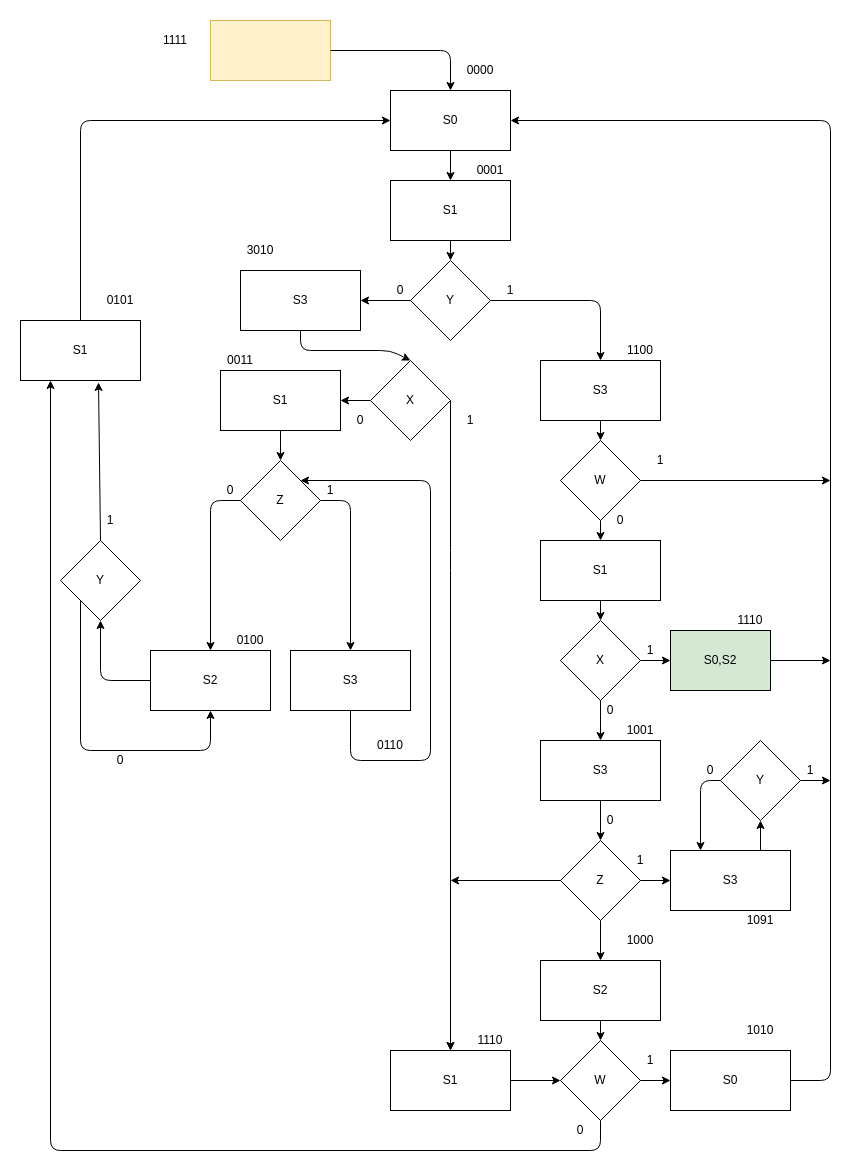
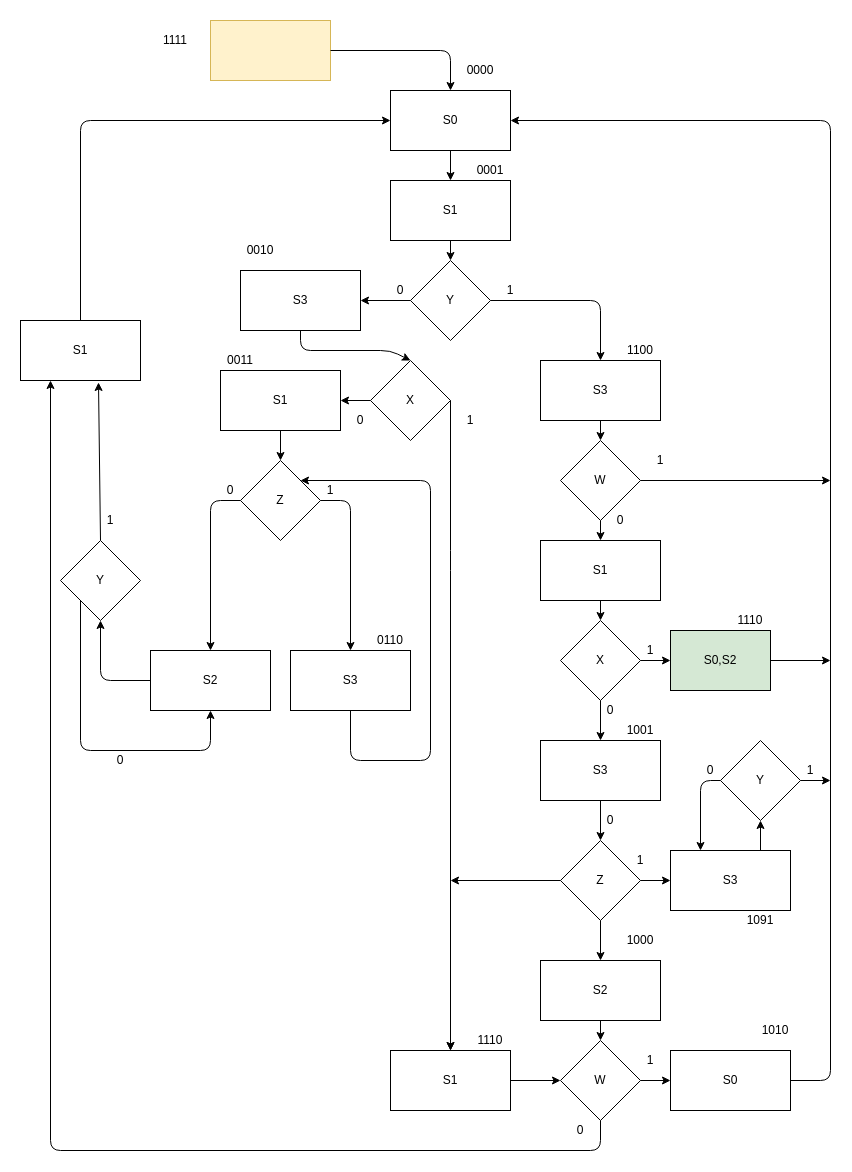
node "3010": label "3010" -> "0010"
node "0101": removed
node "0100": removed
node "0110": moved (391, 746) -> (391, 641)
node "1010": moved (761, 1031) -> (776, 1031)
